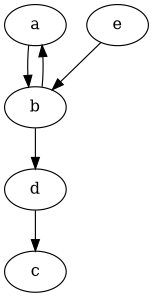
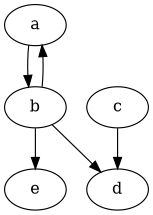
edge "e" -> "b": reversed
edge "d" -> "c": reversed
